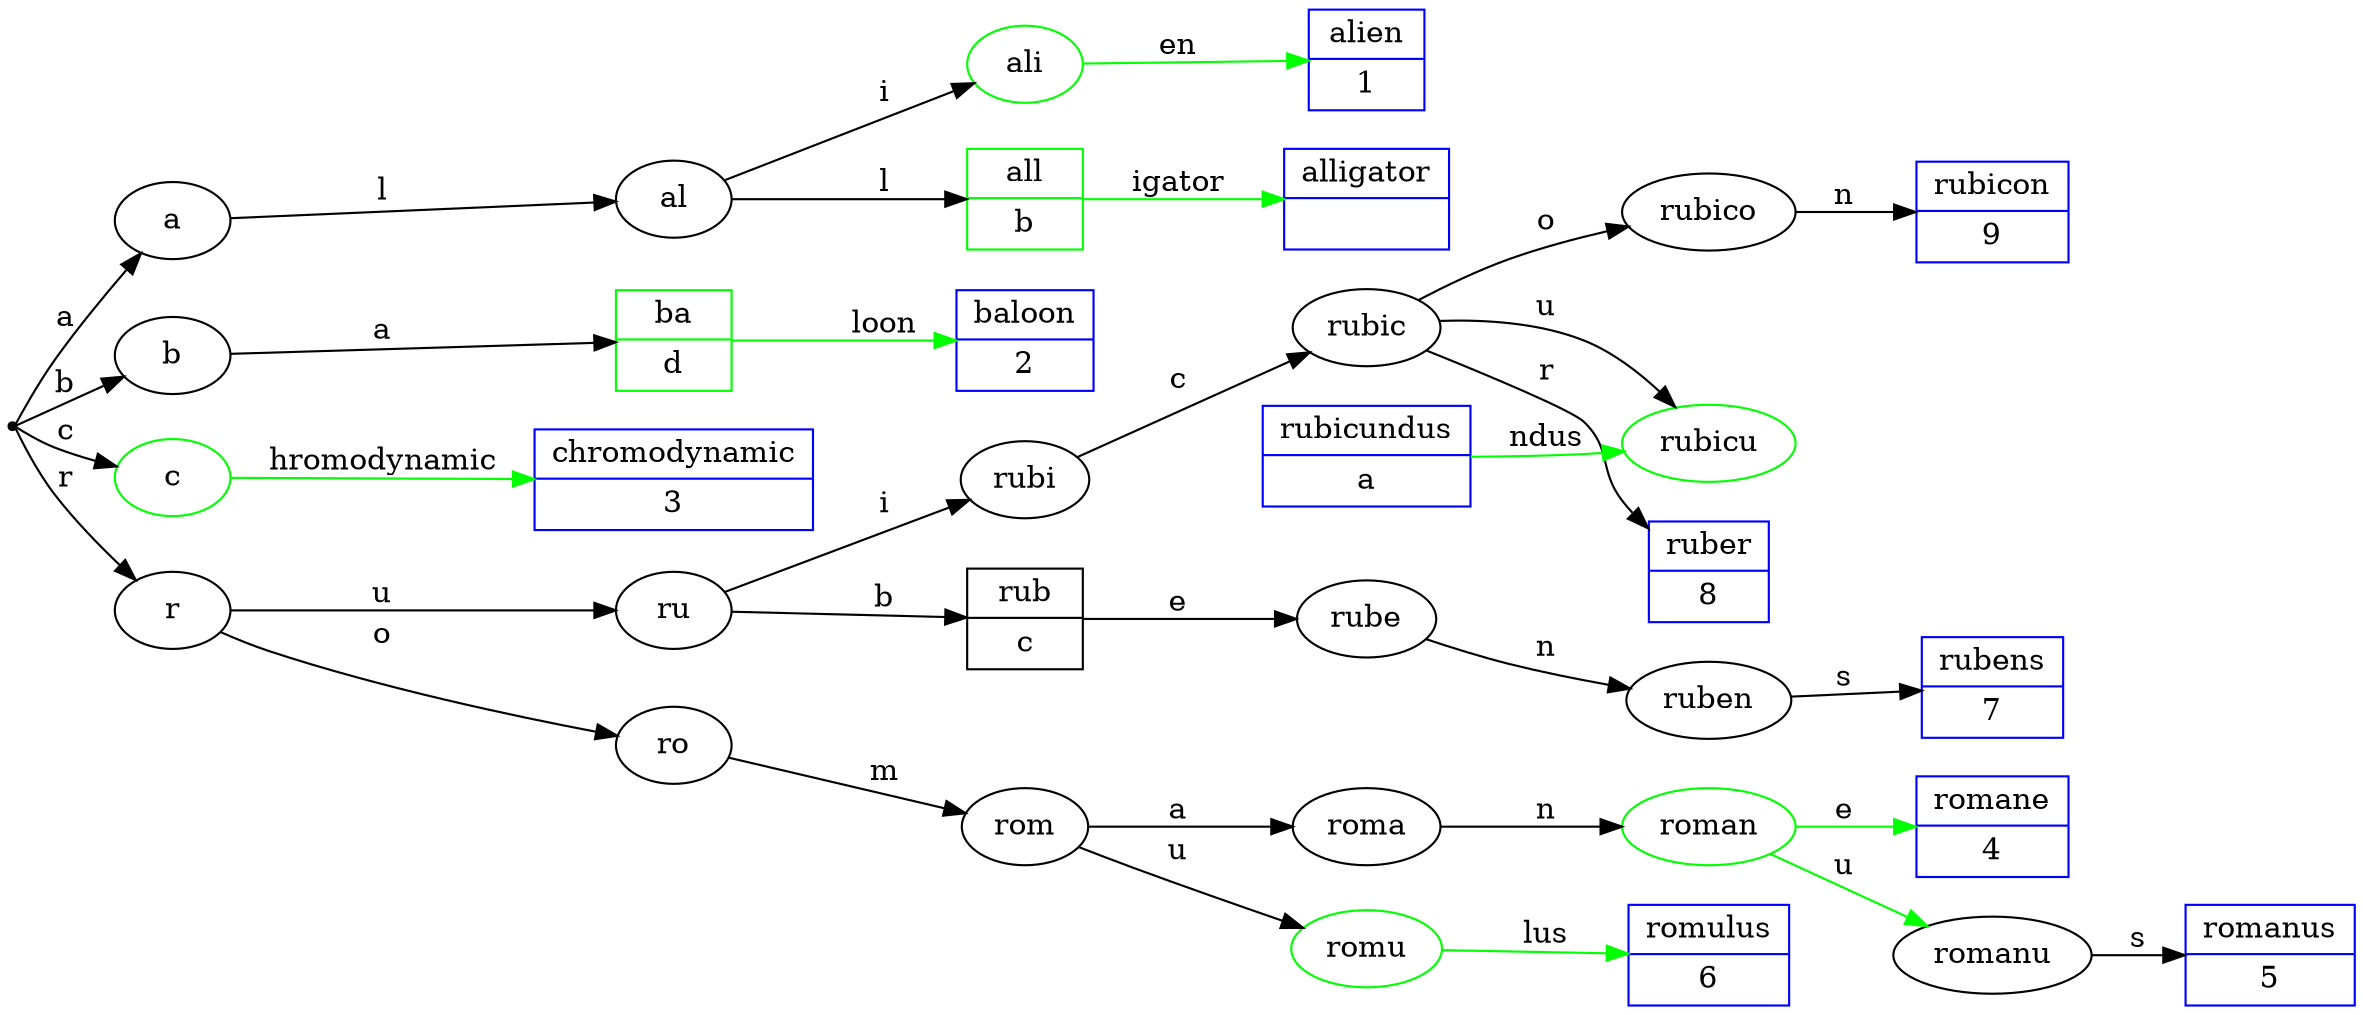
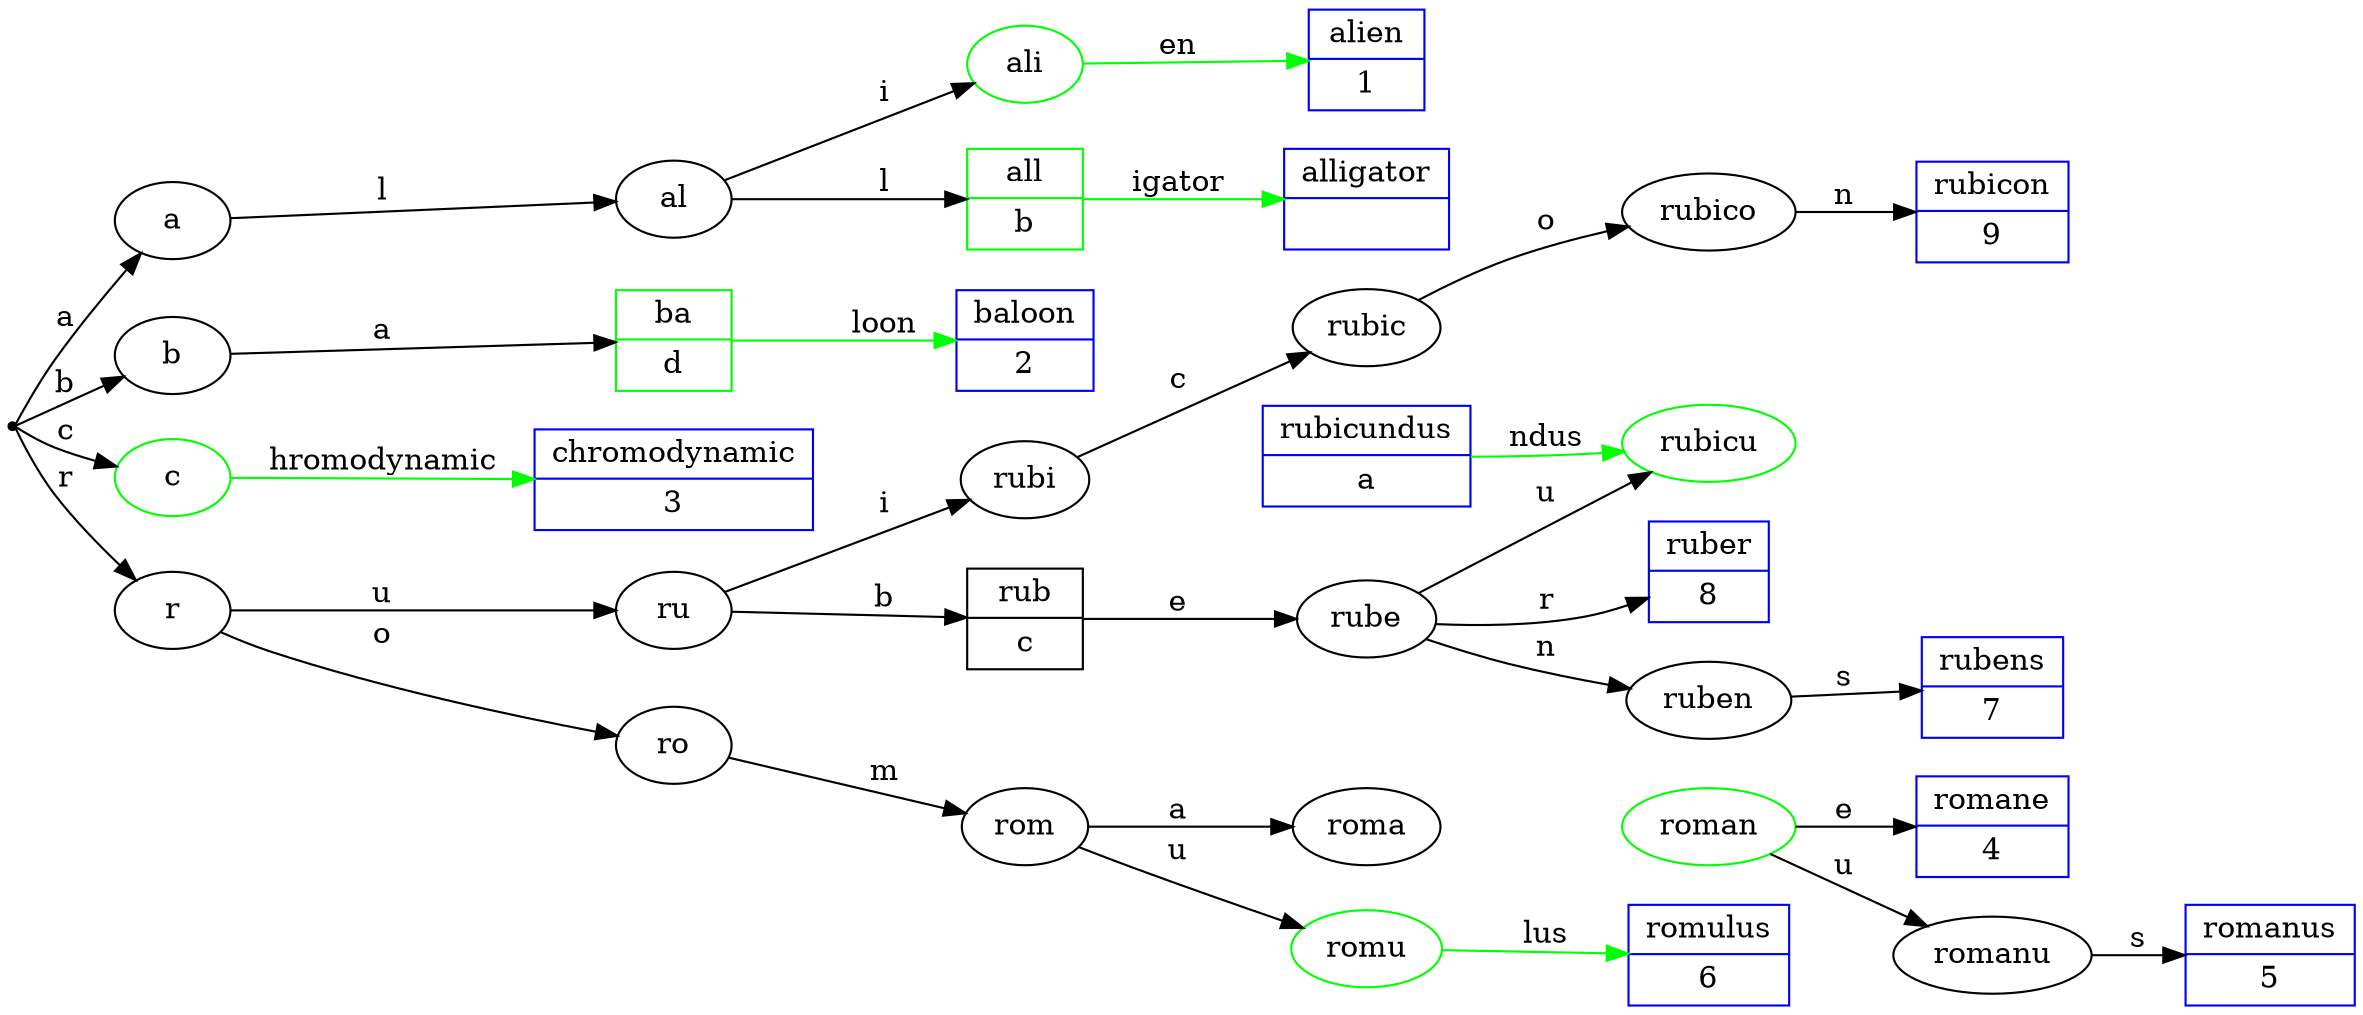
edge "rubic" -> "rubicu": now "rube" -> "rubicu"
edge "rubic" -> "ruber": now "rube" -> "ruber"
edge "roma" -> "roman": removed, label "n"
edge "roman" -> "romane": color green -> black
edge "roman" -> "romanu": color green -> black
